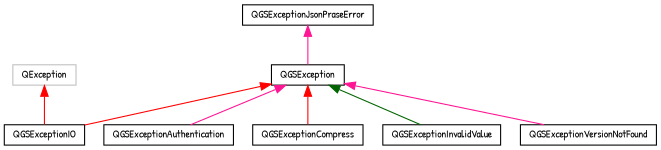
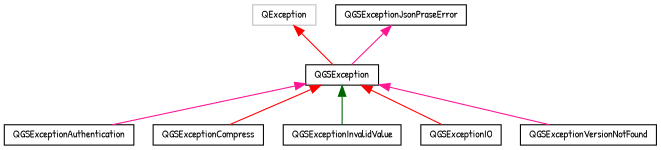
edge "QGSExceptionIO" -> "QException": now "QGSException" -> "QException"
